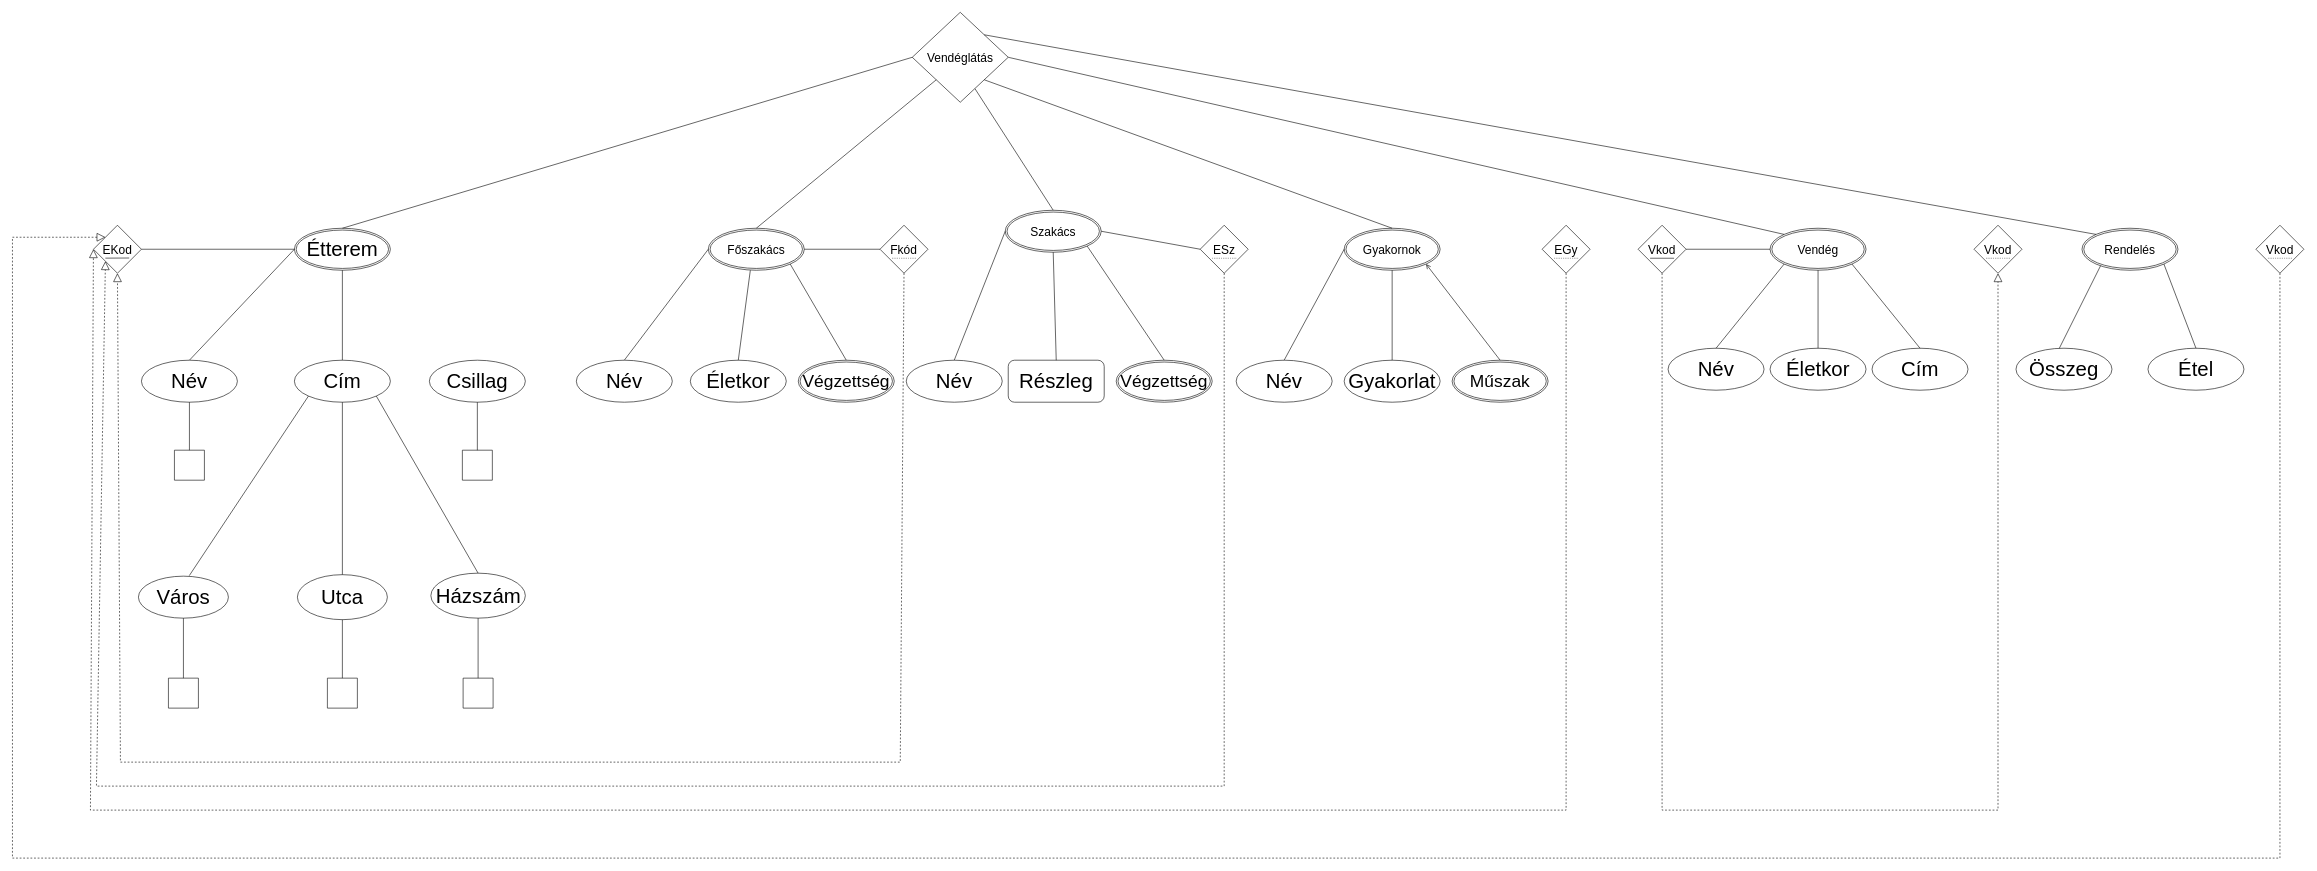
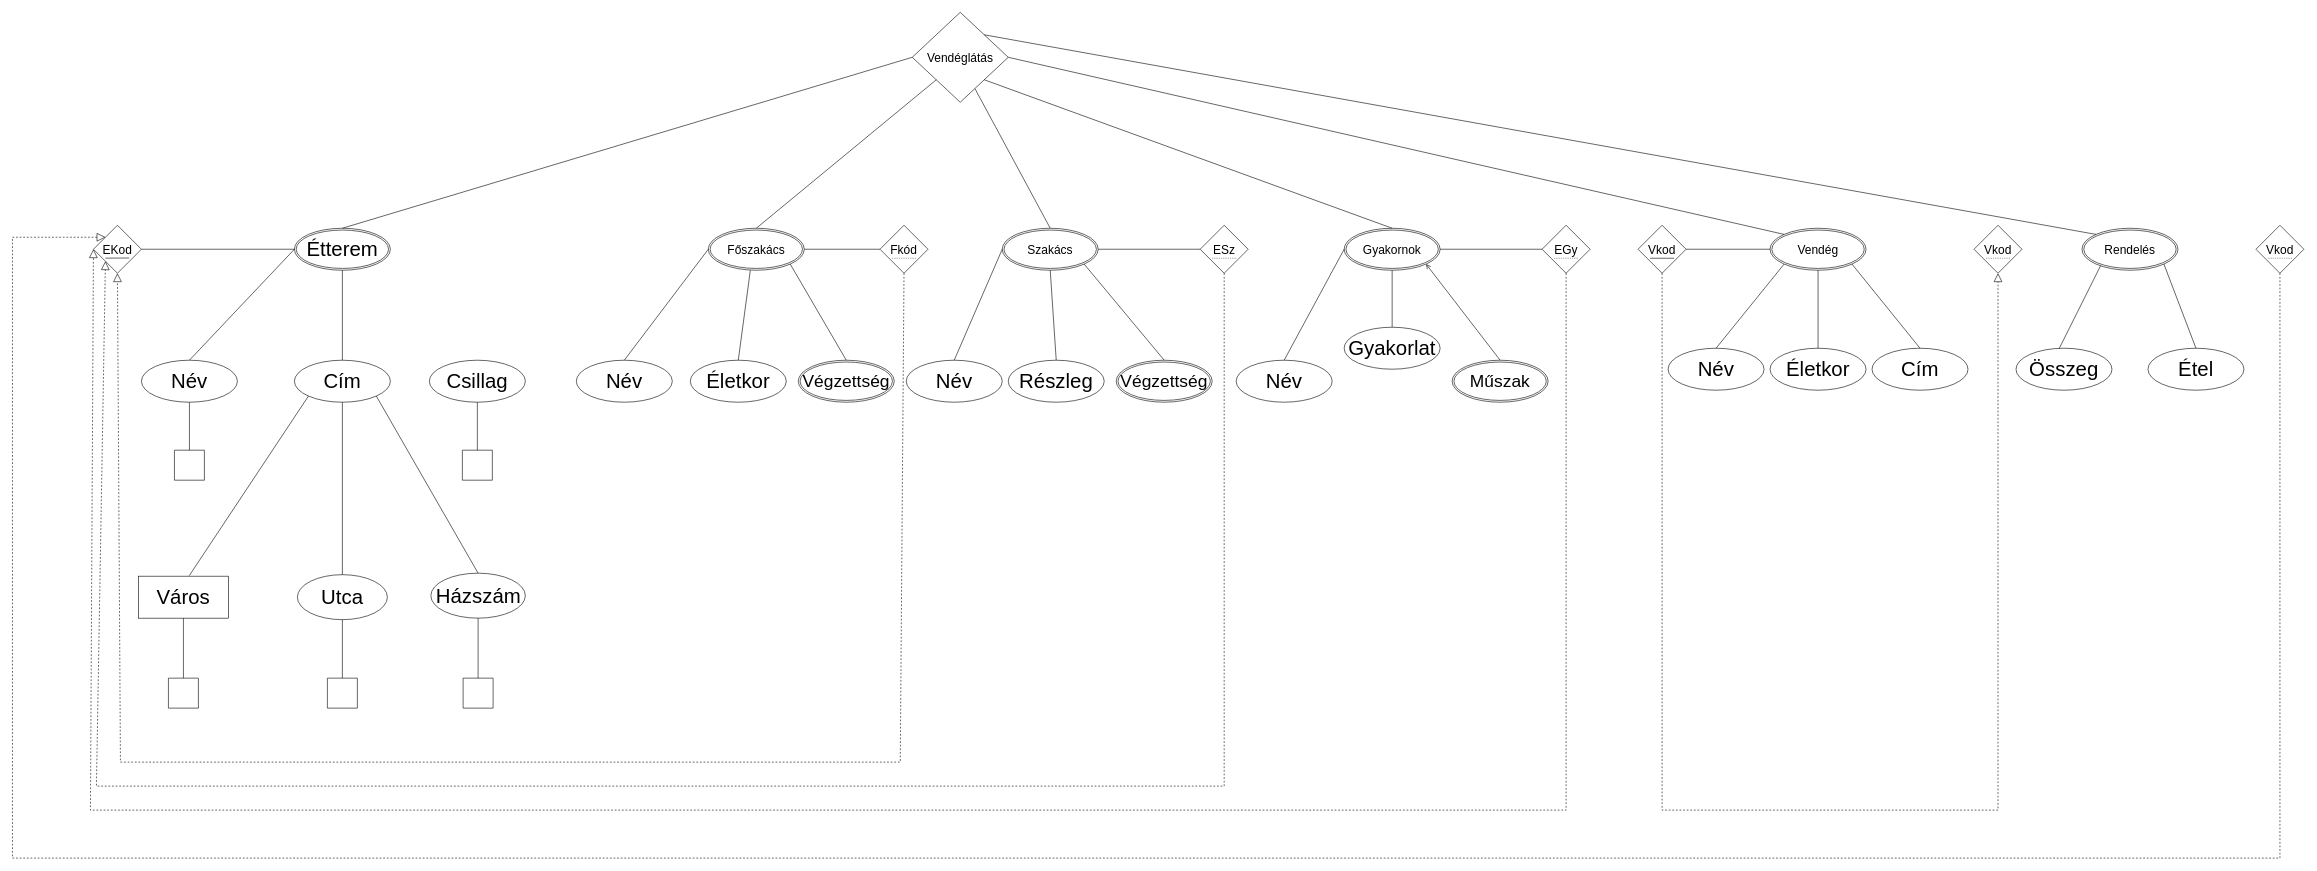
node "Szakács": moved (1053, 231) -> (1050, 249)
edge "Gyakornok" -- "EGy": added
node "Részleg": shape rounded rectangle -> ellipse
node "Gyakorlat": moved (1392, 381) -> (1392, 348)
node "Város": shape ellipse -> rectangle
